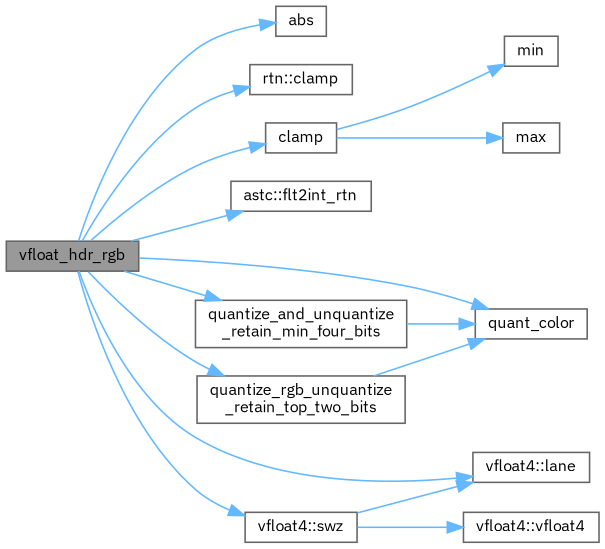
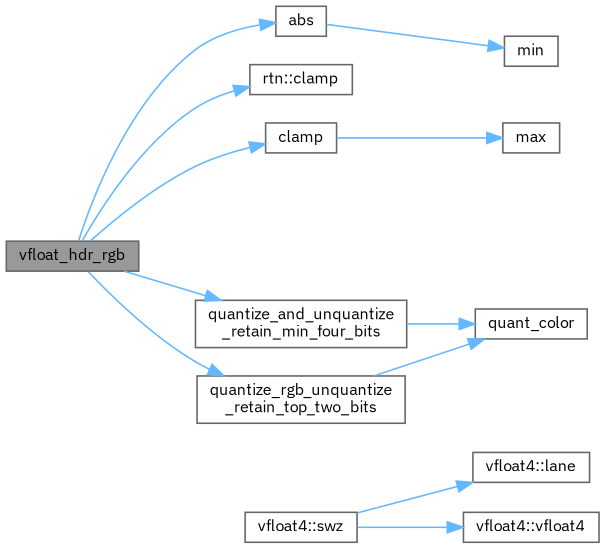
edge "clamp" -> "min": now "abs" -> "min"
node "astc::flt2int_rtn": removed
edge "vfloat_hdr_rgb" -> "quant_color": removed
edge "vfloat_hdr_rgb" -> "vfloat4::swz": removed
edge "vfloat_hdr_rgb" -> "vfloat4::lane": removed
